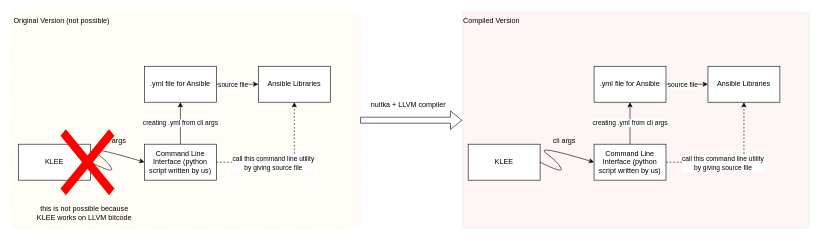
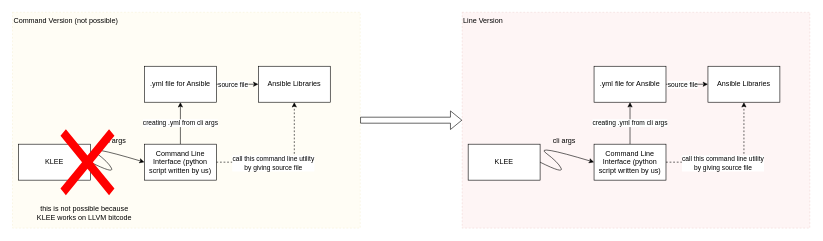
node "Original Version (not possible)": label "Original Version (not possible)" -> "Command Version (not possible)"
node "Compiled Version": label "Compiled Version" -> "Line Version"
node "nuitka + LLVM compiler": removed
